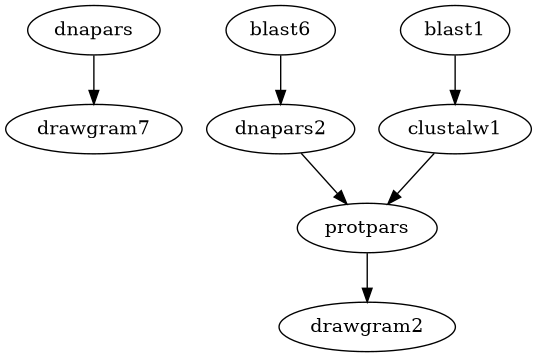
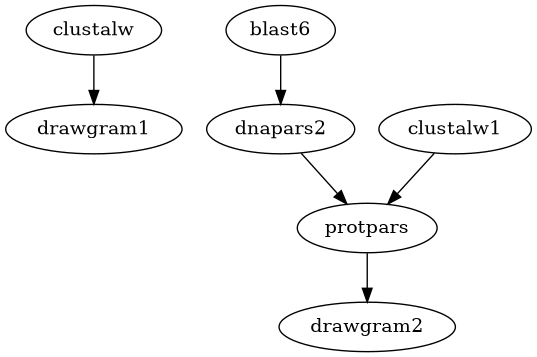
node "dnapars": label "dnapars" -> "clustalw"
node "blast1": removed
node "drawgram7": label "drawgram7" -> "drawgram1"
